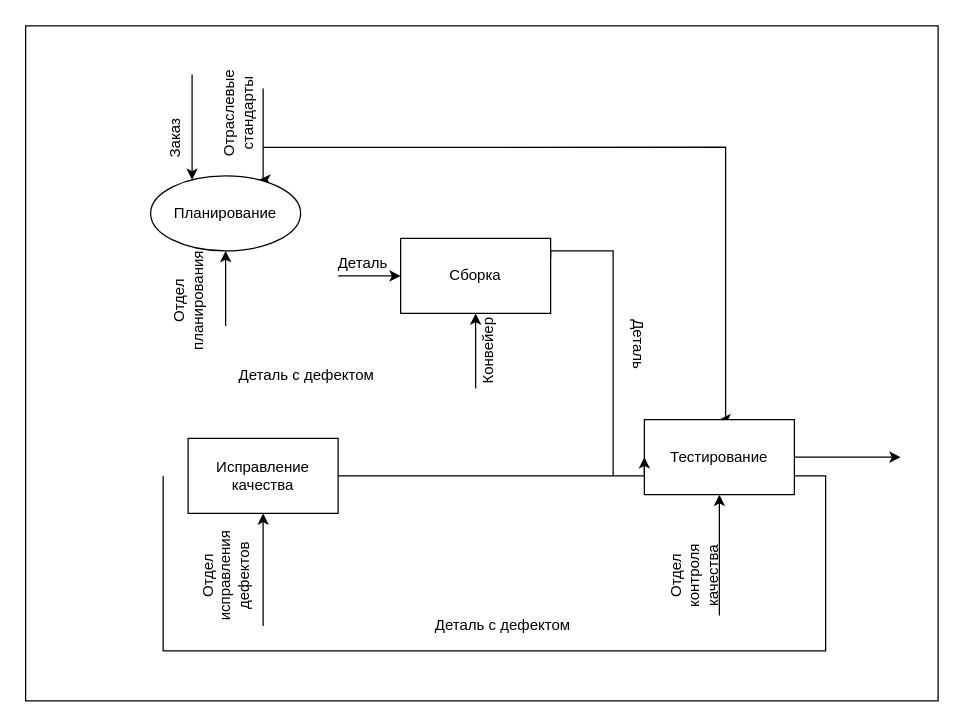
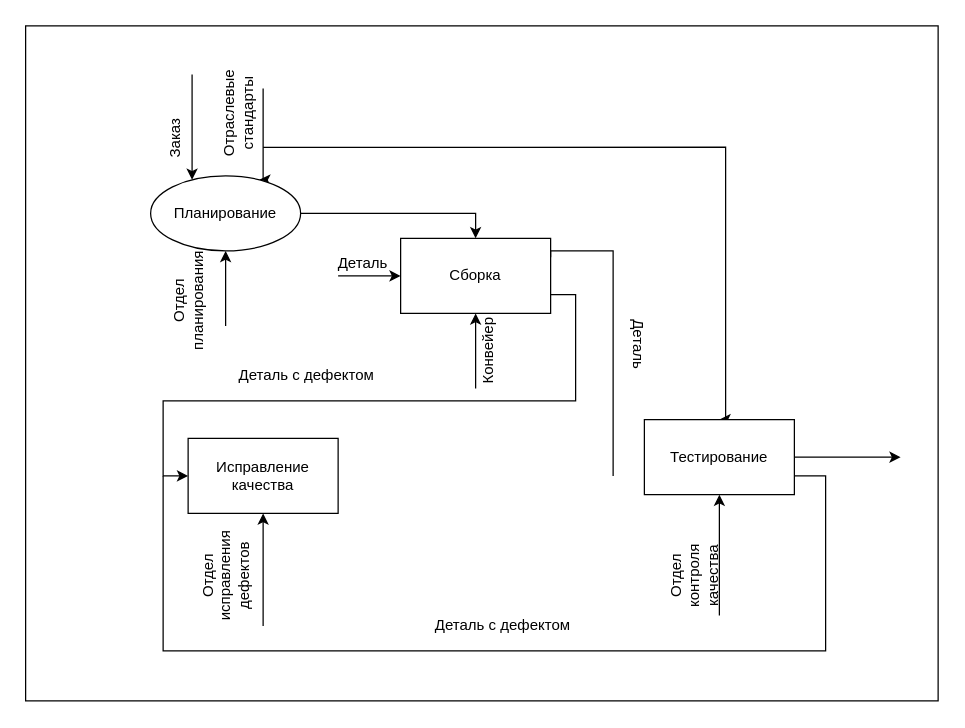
edge "Планирование" -> "Сборка": added
edge "Сборка" -> "Исправление качества": added
edge "Исправление качества" -> "Тестирование": removed
